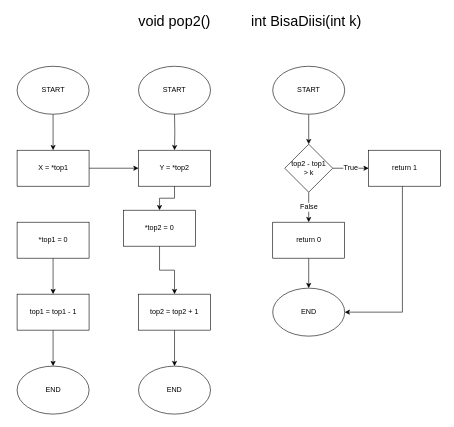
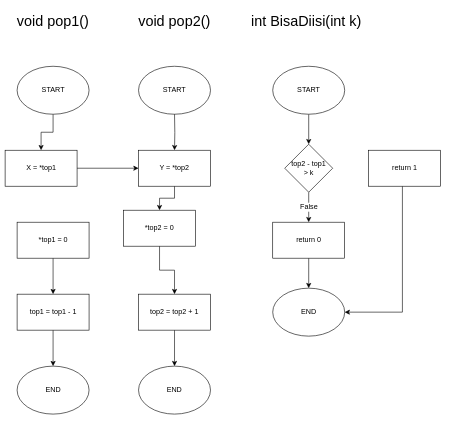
node "void pop1()": added
node "X = *top1": moved (53, 168) -> (41, 168)
edge "top2 - top1 > k" -> "return 1": removed, label "True"
